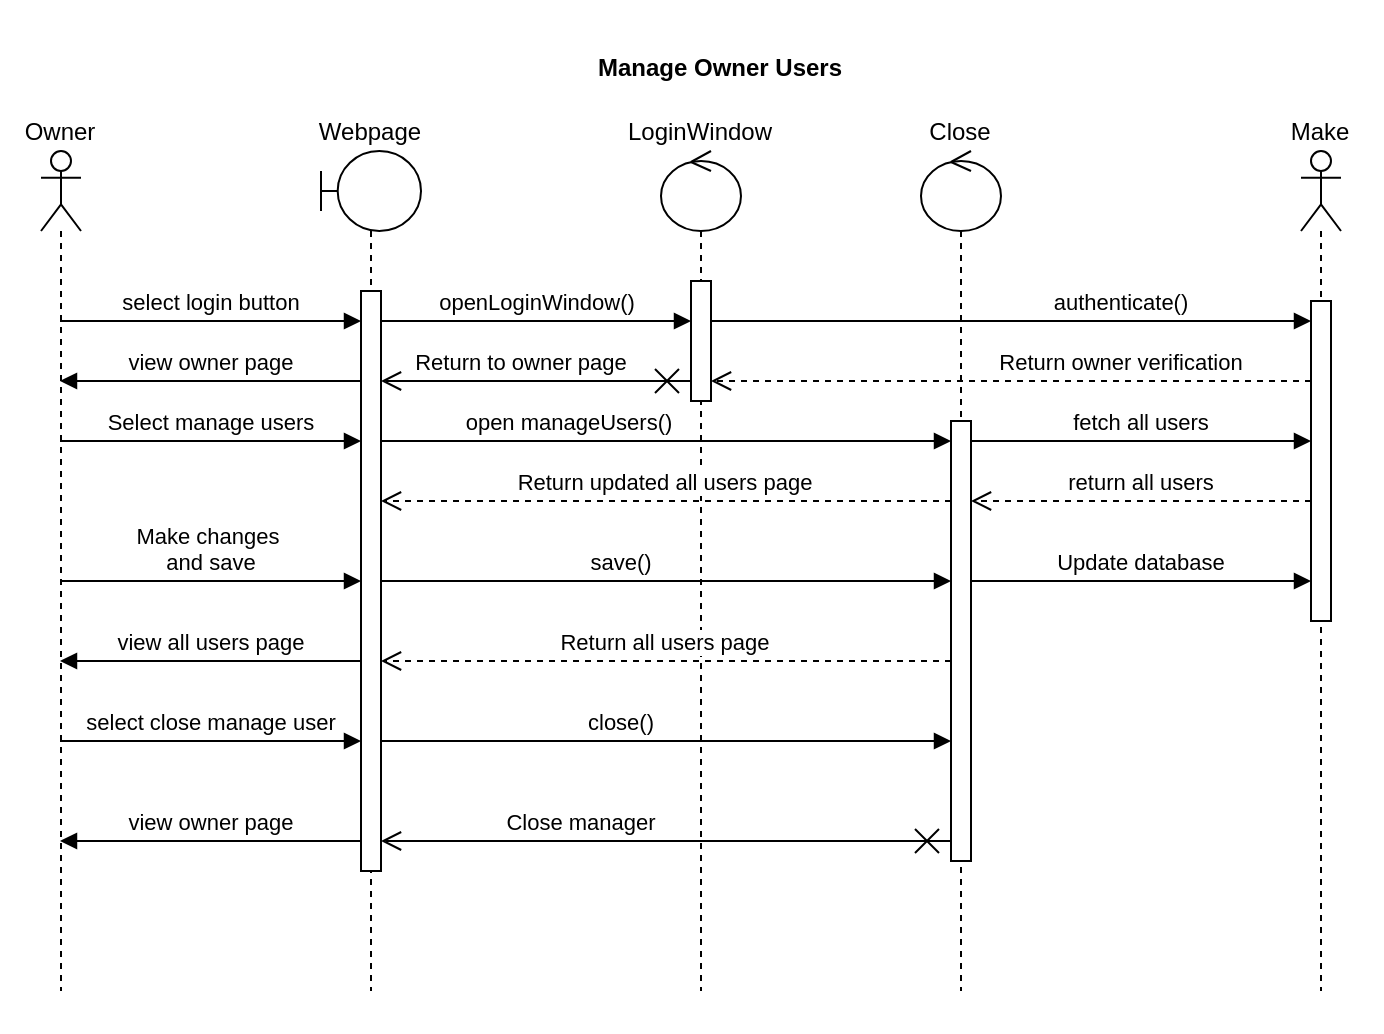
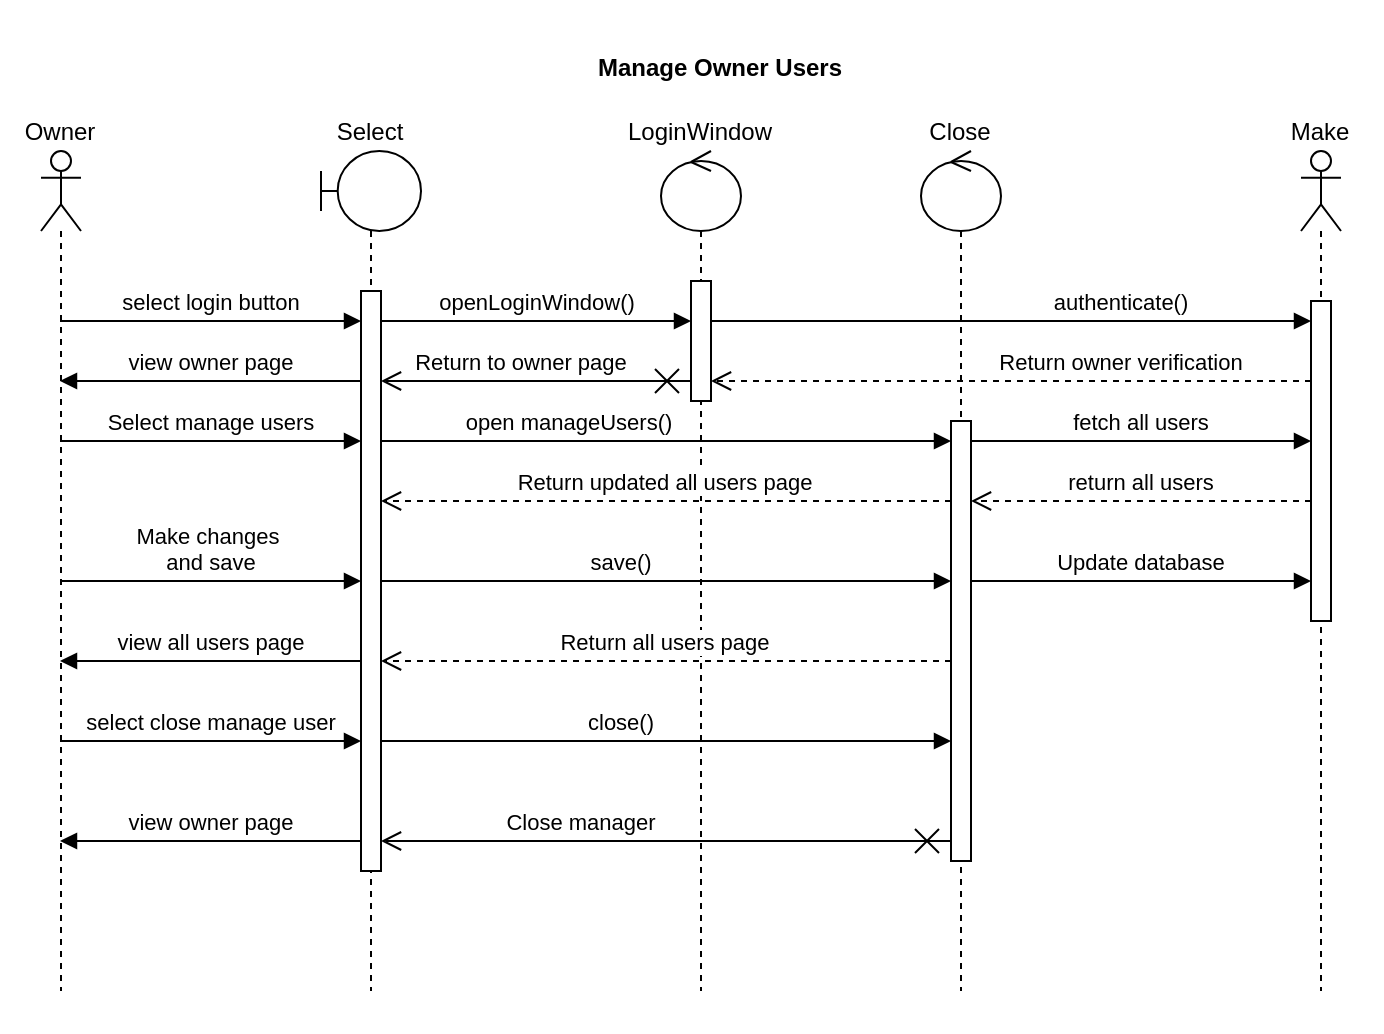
node "Webpage": label "Webpage" -> "Select"
